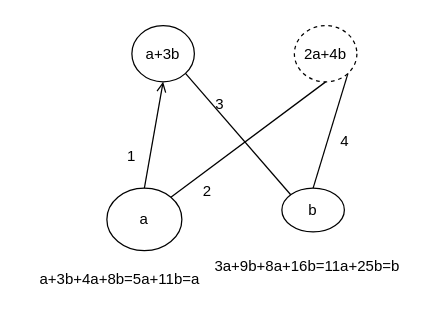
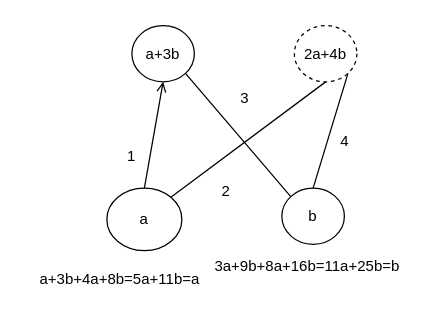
node "3": moved (219, 104) -> (244, 98)
node "2": moved (207, 192) -> (226, 192)
node "b": size 63x44 -> 63x56
